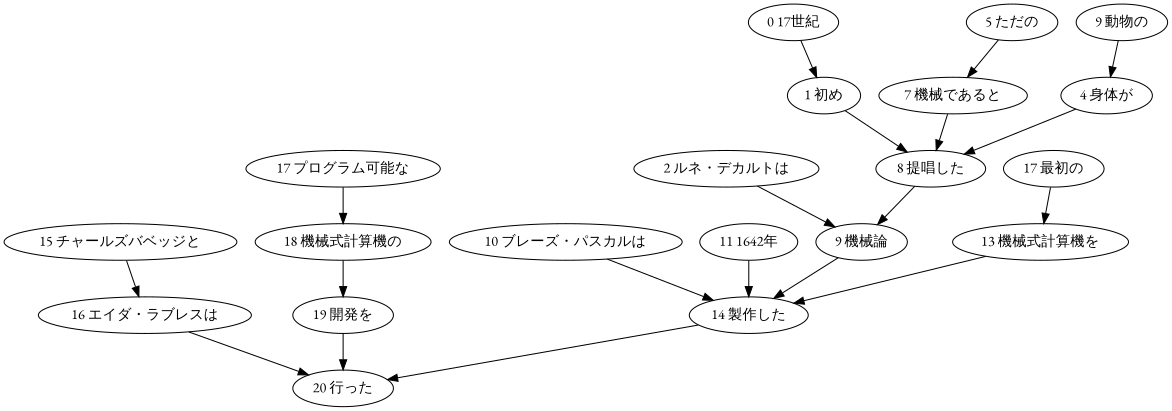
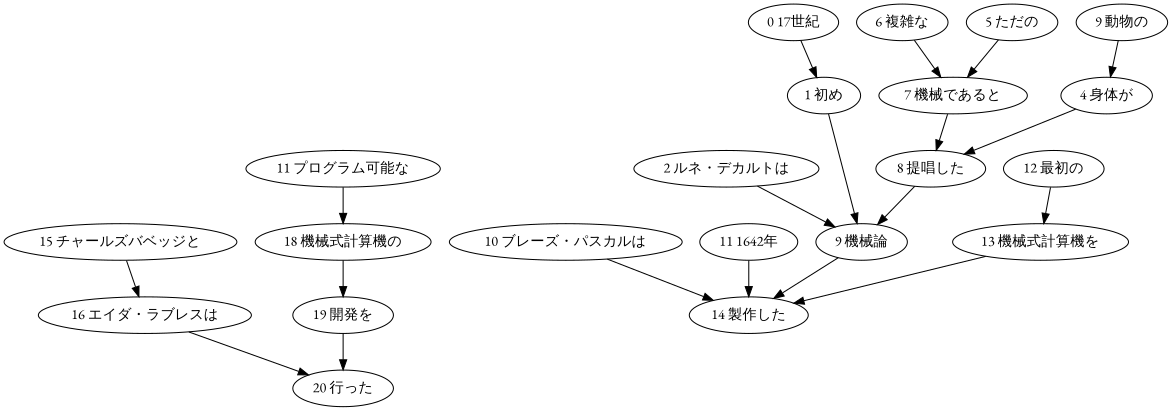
node "6 複雑な": added
edge "1 初め" -> "8 提唱した": now "1 初め" -> "9 機械論"
node "17 プログラム可能な": label "17 プログラム可能な" -> "11 プログラム可能な"
node "17 最初の": label "17 最初の" -> "12 最初の"
edge "14 製作した" -> "20 行った": removed
